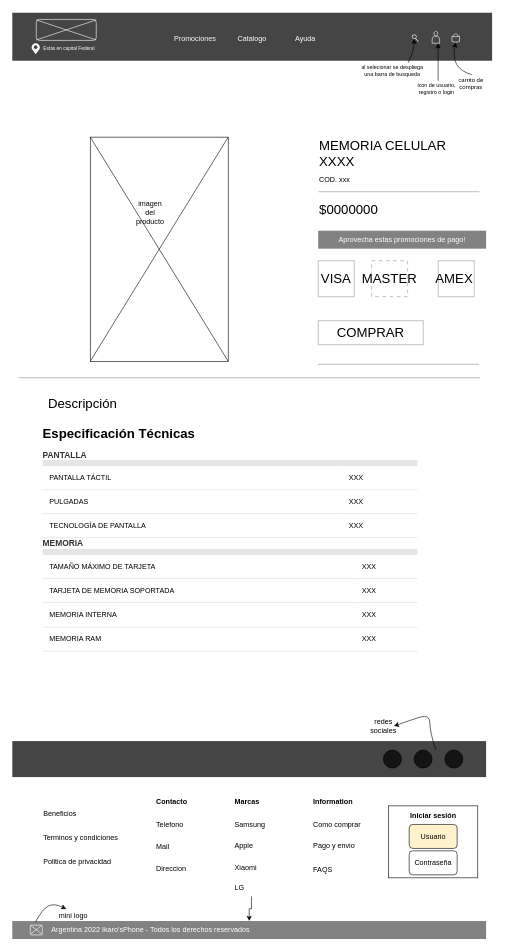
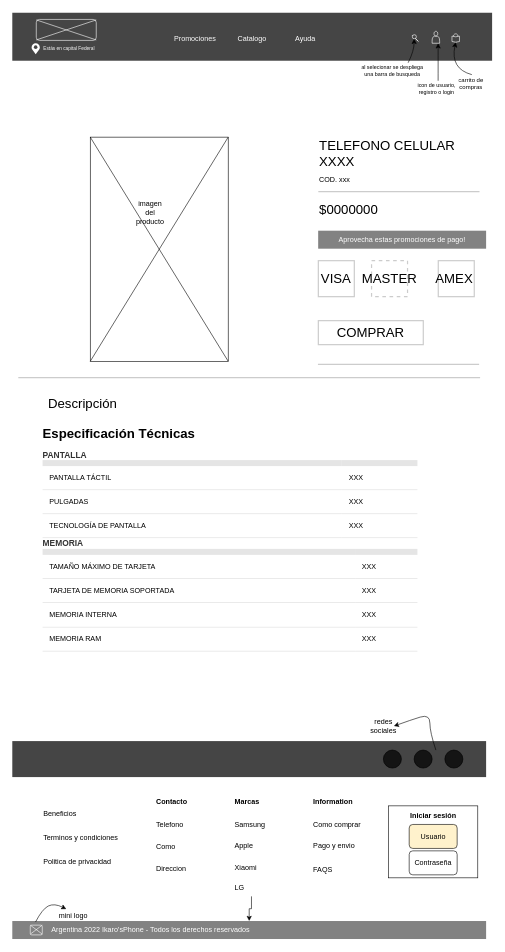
node "MEMORIA CELULAR XXXX": label "MEMORIA CELULAR XXXX" -> "TELEFONO CELULAR XXXX"
node "Mail": label "Mail" -> "Como"
